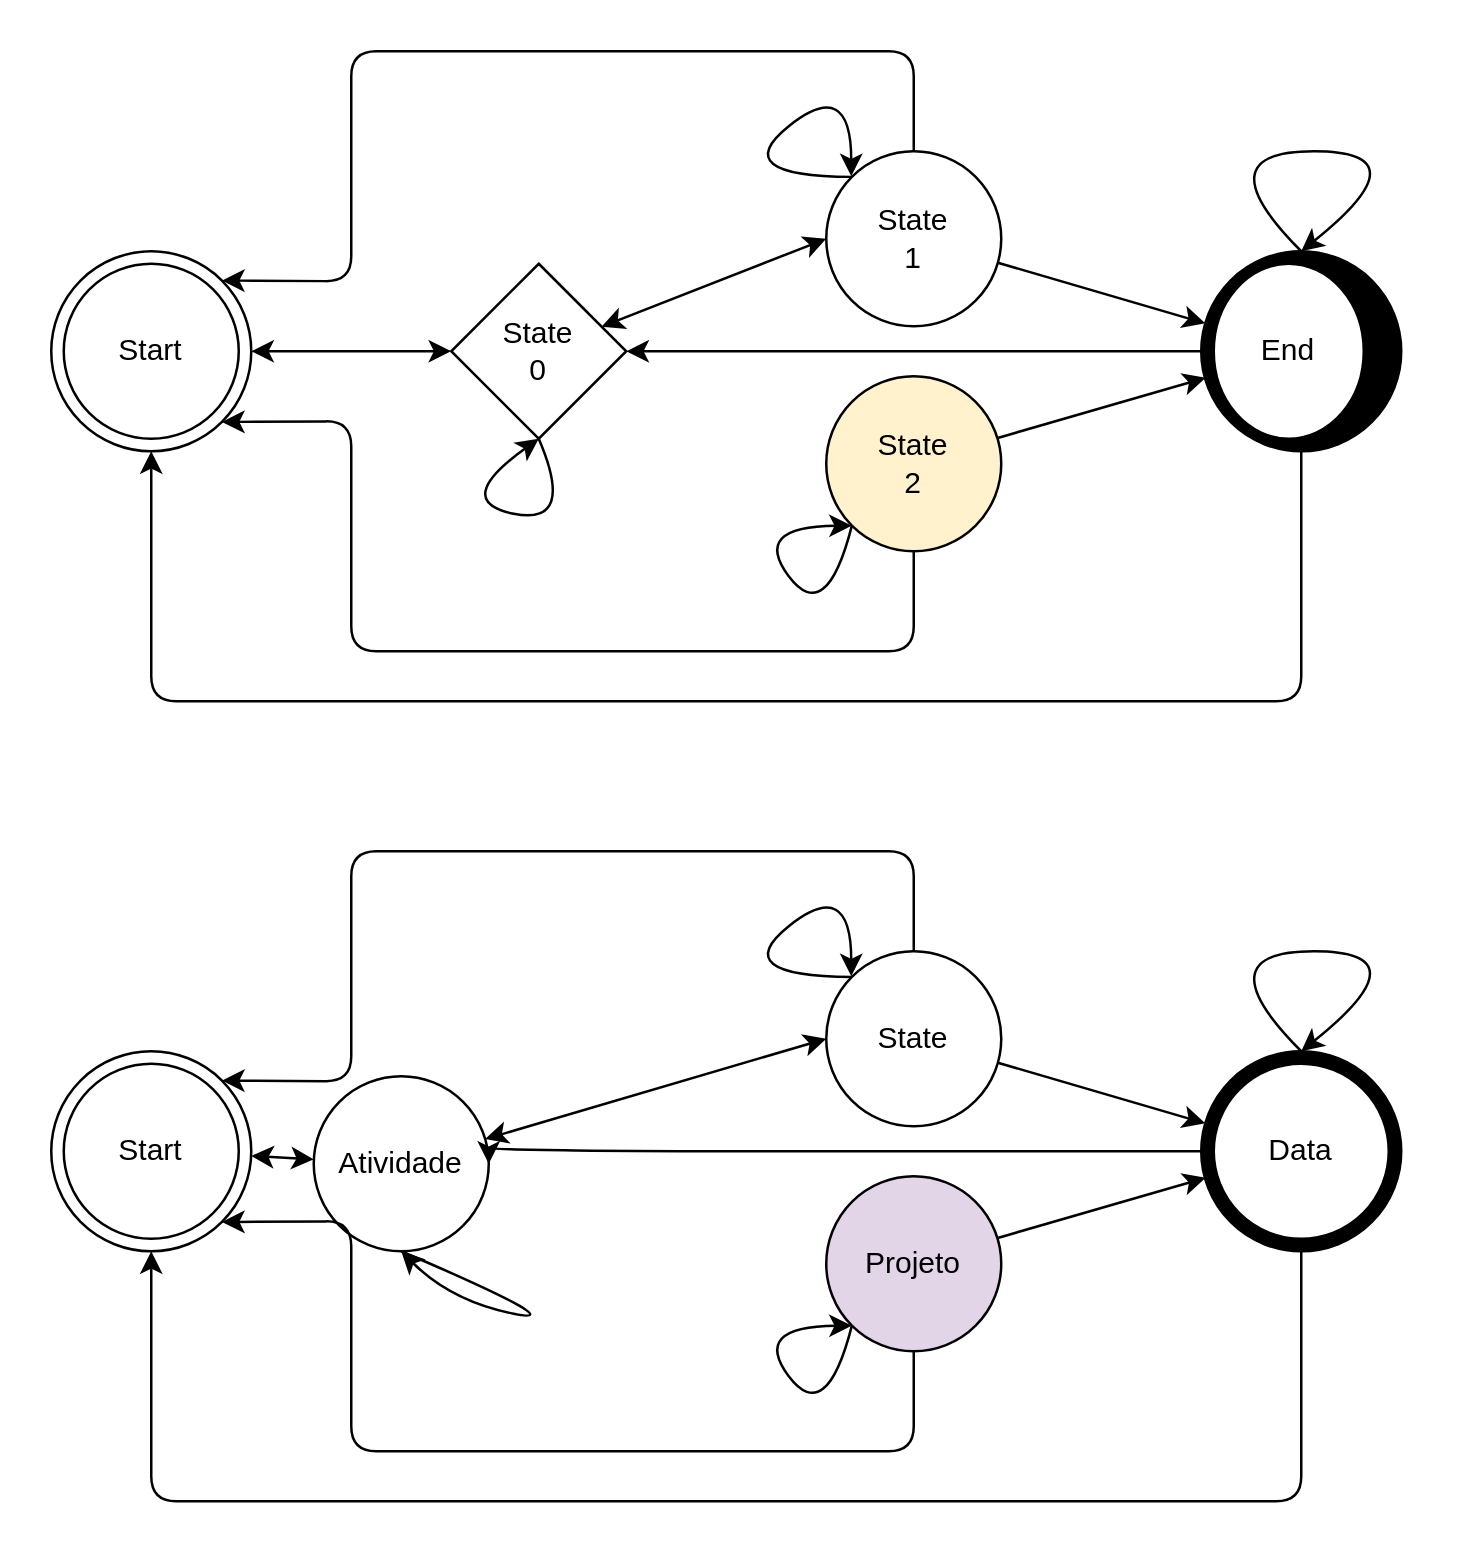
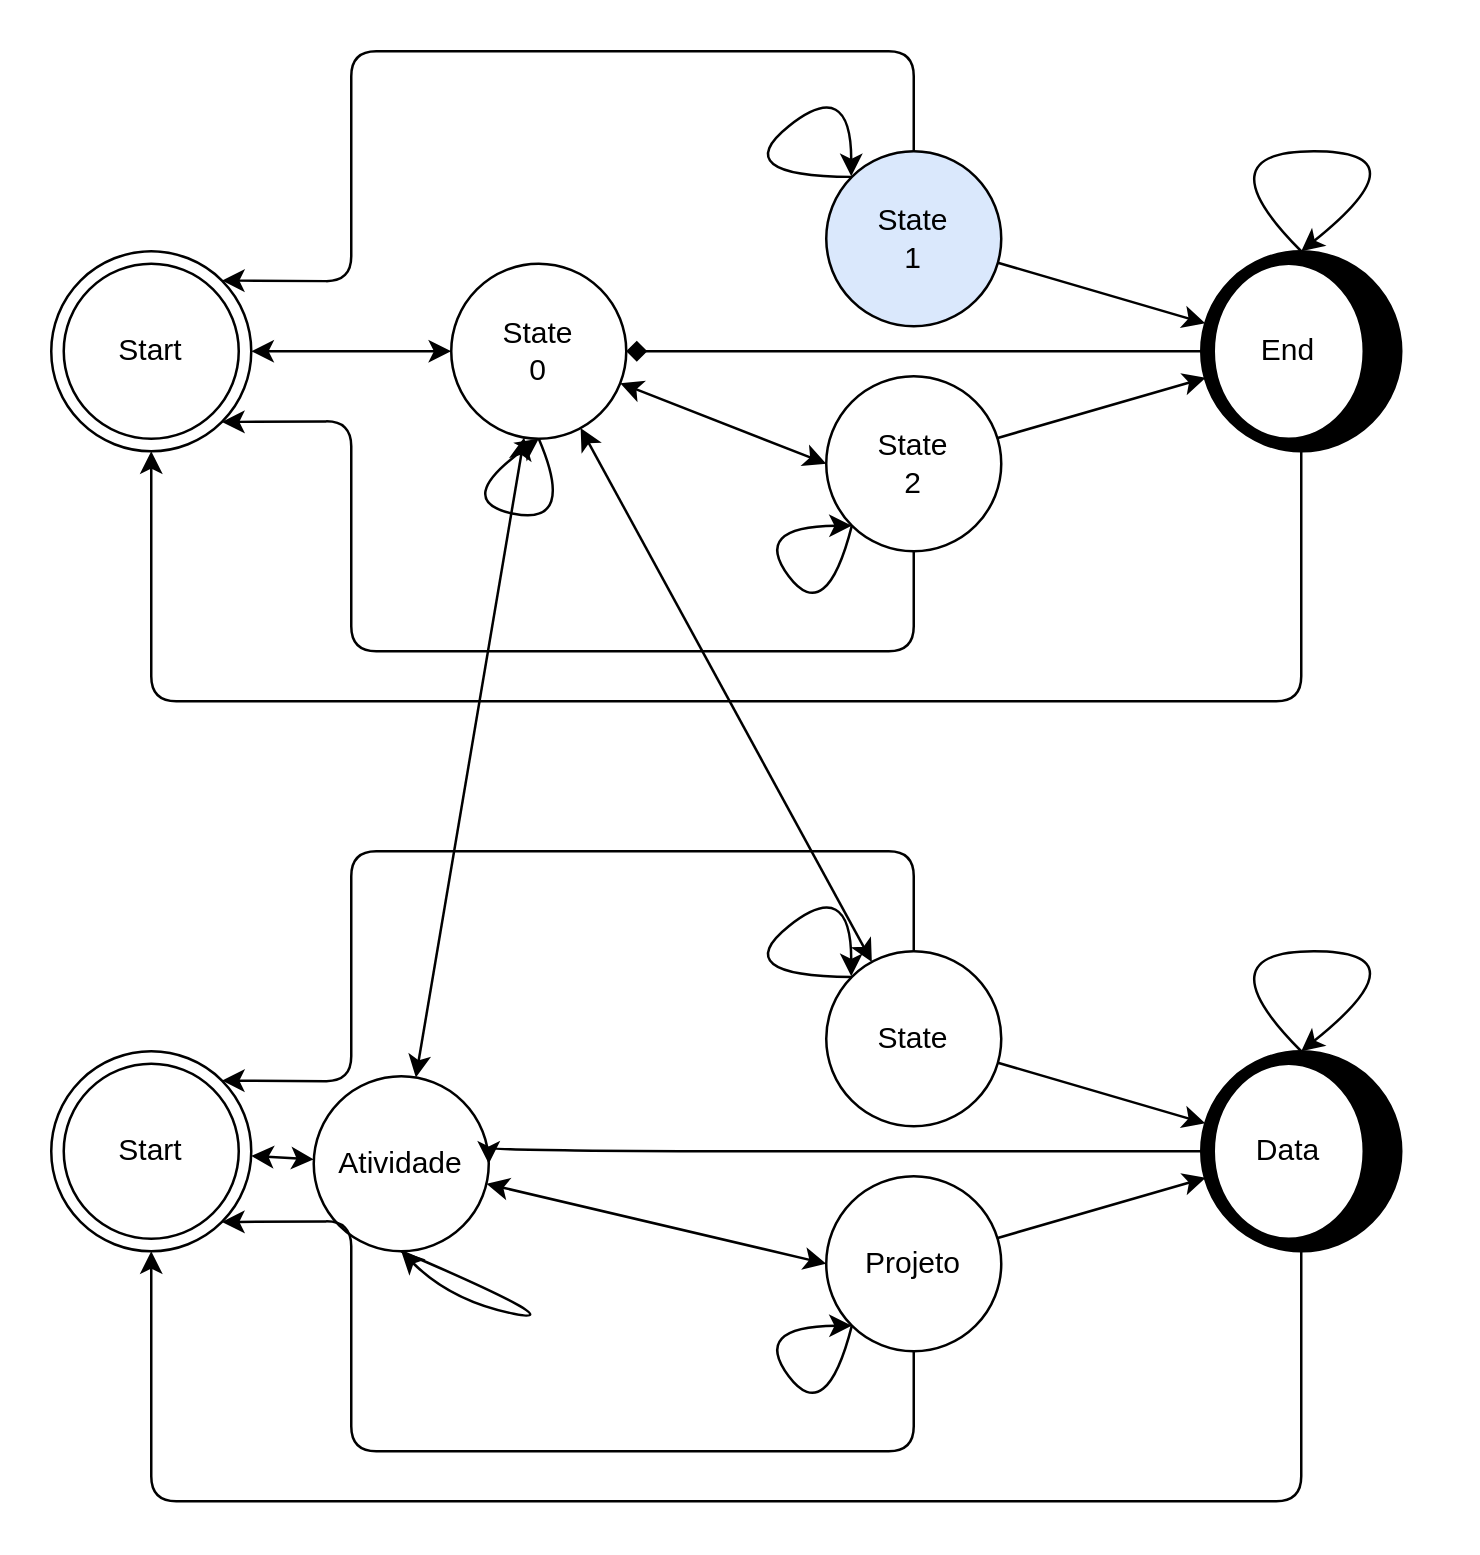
node "State 1": fillcolor #ffffff -> #dae8fc
edge "State 1" -- "State 0": now "State" -- "State 0"
node "State 0": shape diamond -> ellipse
edge "End" -> "State 0": arrowhead classic -> diamond
edge "State 0" -- "State 2": added
node "State 2": fillcolor #fff2cc -> #ffffff
edge "State" -- "Atividade": now "State 0" -- "Atividade"
node "Data": size 175x175 -> 150x175
edge "Atividade" -- "Projeto": added
node "Projeto": fillcolor #e1d5e7 -> #ffffff
